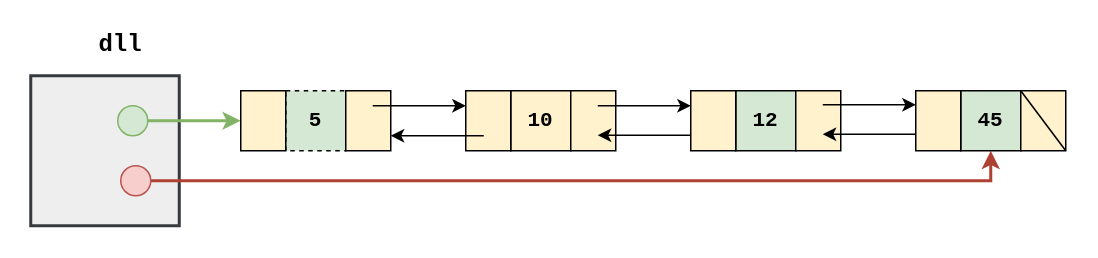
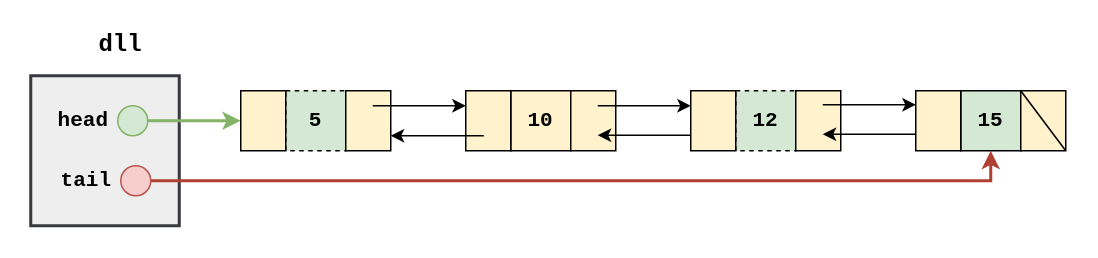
node "head": added
node "12": style solid -> dashed
node "45": label "45" -> "15"
node "tail": added
